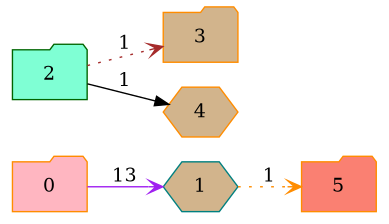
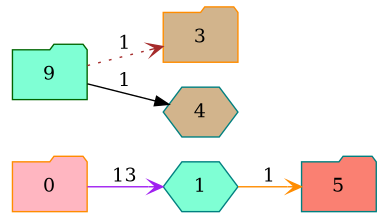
node "2": label "2" -> "9"
node "4": color darkorange -> teal
node "1": fillcolor tan -> aquamarine
edge "1" -> "5": style dotted -> solid
node "5": color darkorange -> teal
